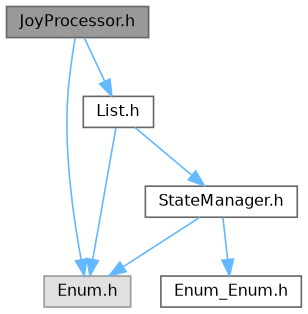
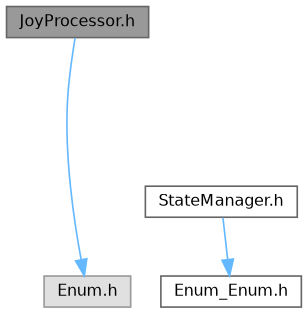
node "List.h": removed
edge "StateManager.h" -> "Enum.h": removed
